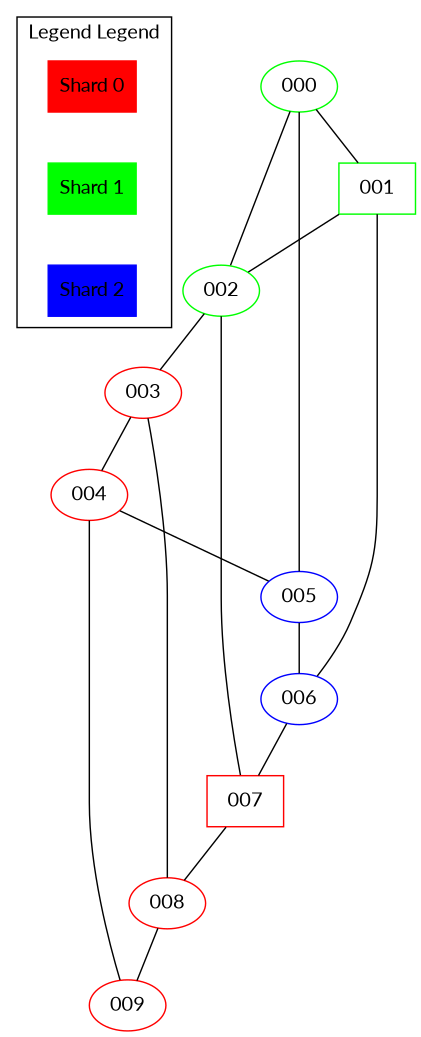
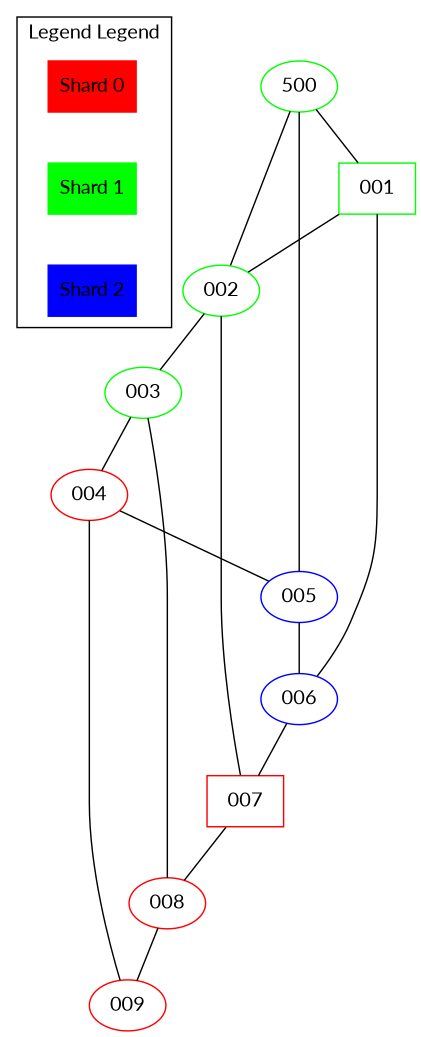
node "000": label "000" -> "500"
node "003": color red -> green
